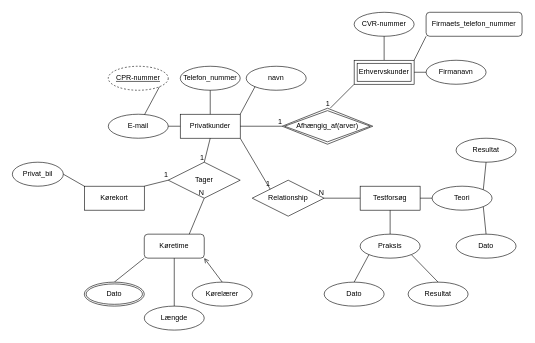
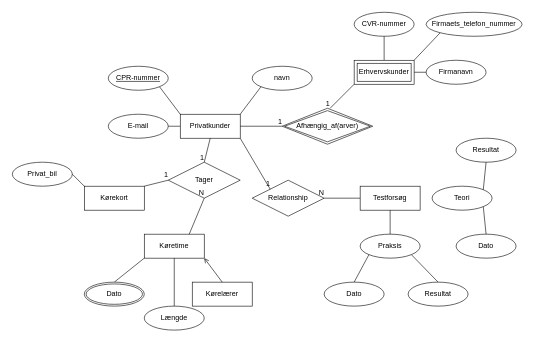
node "Firmaets_telefon_nummer": shape rounded rectangle -> ellipse
node "CPR-nummer": style dashed -> solid
node "Telefon_nummer": removed
node "navn": moved (276, 78) -> (282, 78)
edge "CPR-nummer" -- "E-mail": now "CPR-nummer" -- "Privatkunder"
edge "Telefon_nummer" -- "Privatkunder": removed
node "Privat_bil": size 51x24 -> 60x24
edge "Testforsøg" -- "Teori": removed
node "Køretime": shape rounded rectangle -> rectangle
node "Kørelærer": shape ellipse -> rectangle
